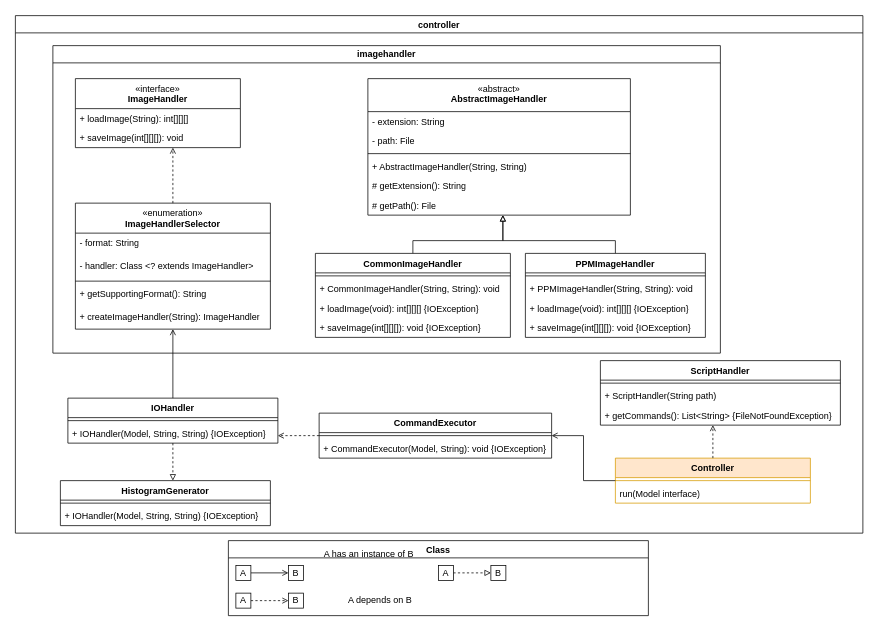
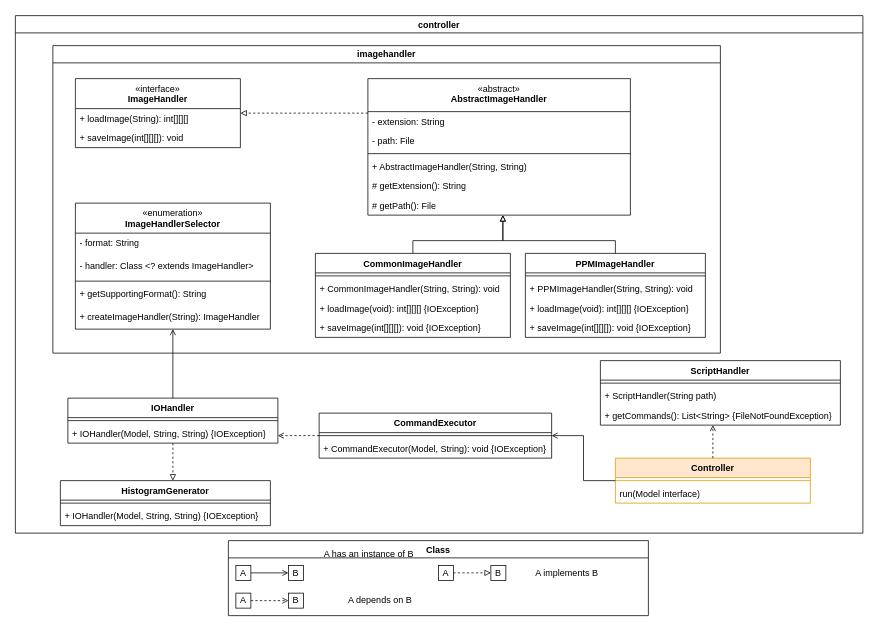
edge "«abstract» AbstractImageHandler" -> "«interface» ImageHandler": added
edge "«enumeration»ImageHandlerSelector" -> "«interface» ImageHandler": removed
node "A implements B": added
